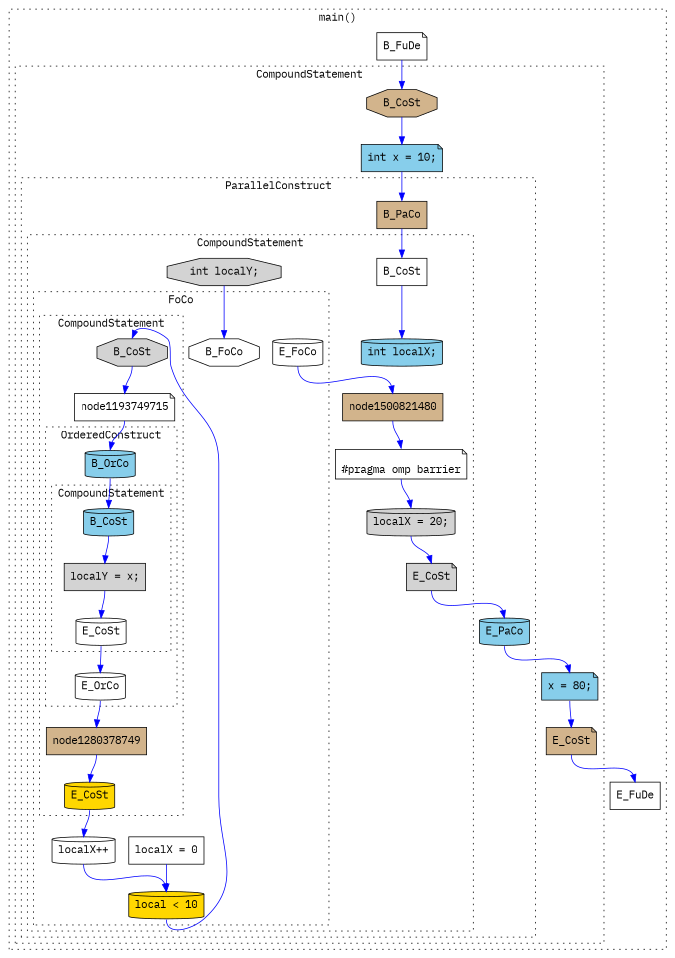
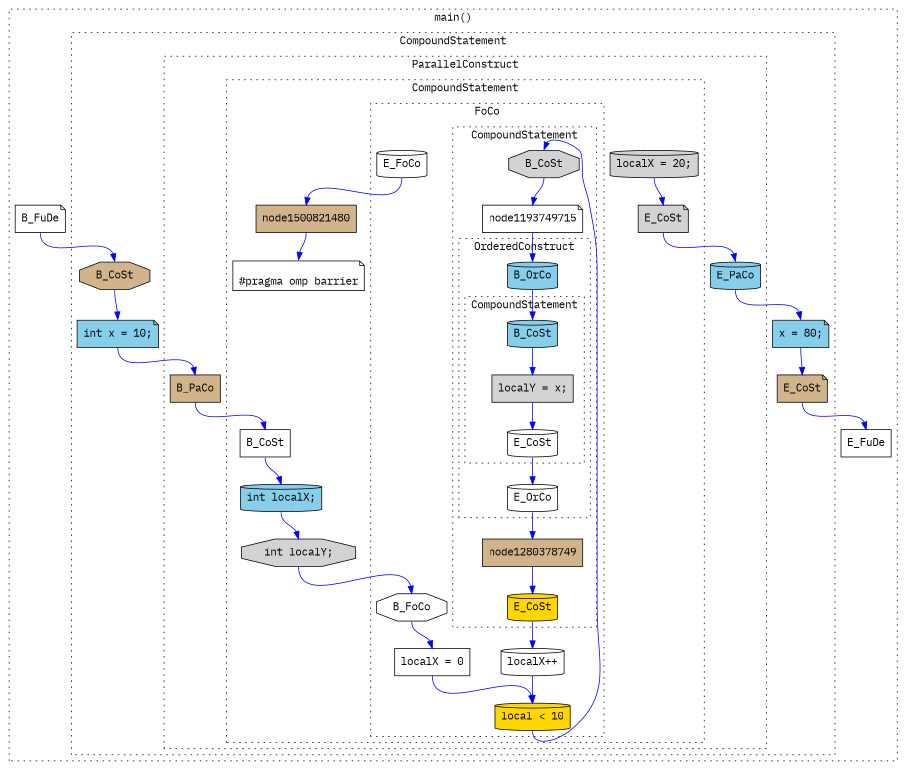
edge "#pragma omp barrier" -> "localX = 20;": removed
edge "int localX;" -> "int localY;": added
edge "B_FoCo" -> "localX = 0": added
